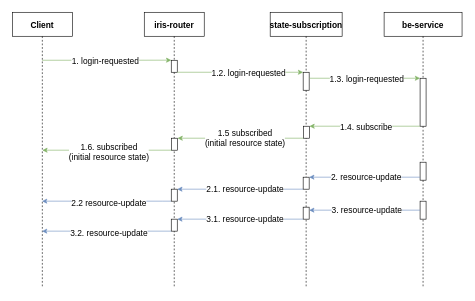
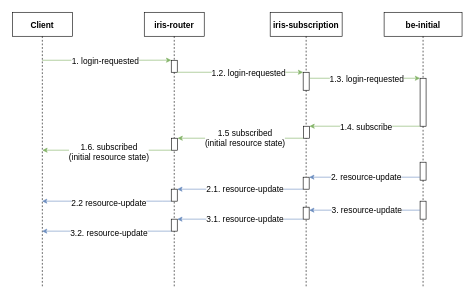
node "state-subscription": label "state-subscription" -> "iris-subscription"
node "be-service": label "be-service" -> "be-initial"
